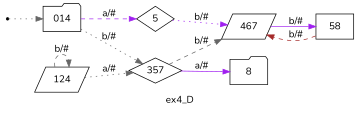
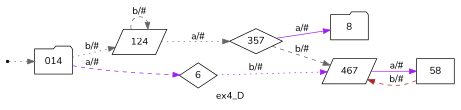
node "5": label "5" -> "6"
edge "467" -> "58": label "b/#" -> "a/#"
edge "014" -> "357": now "014" -> "124"
